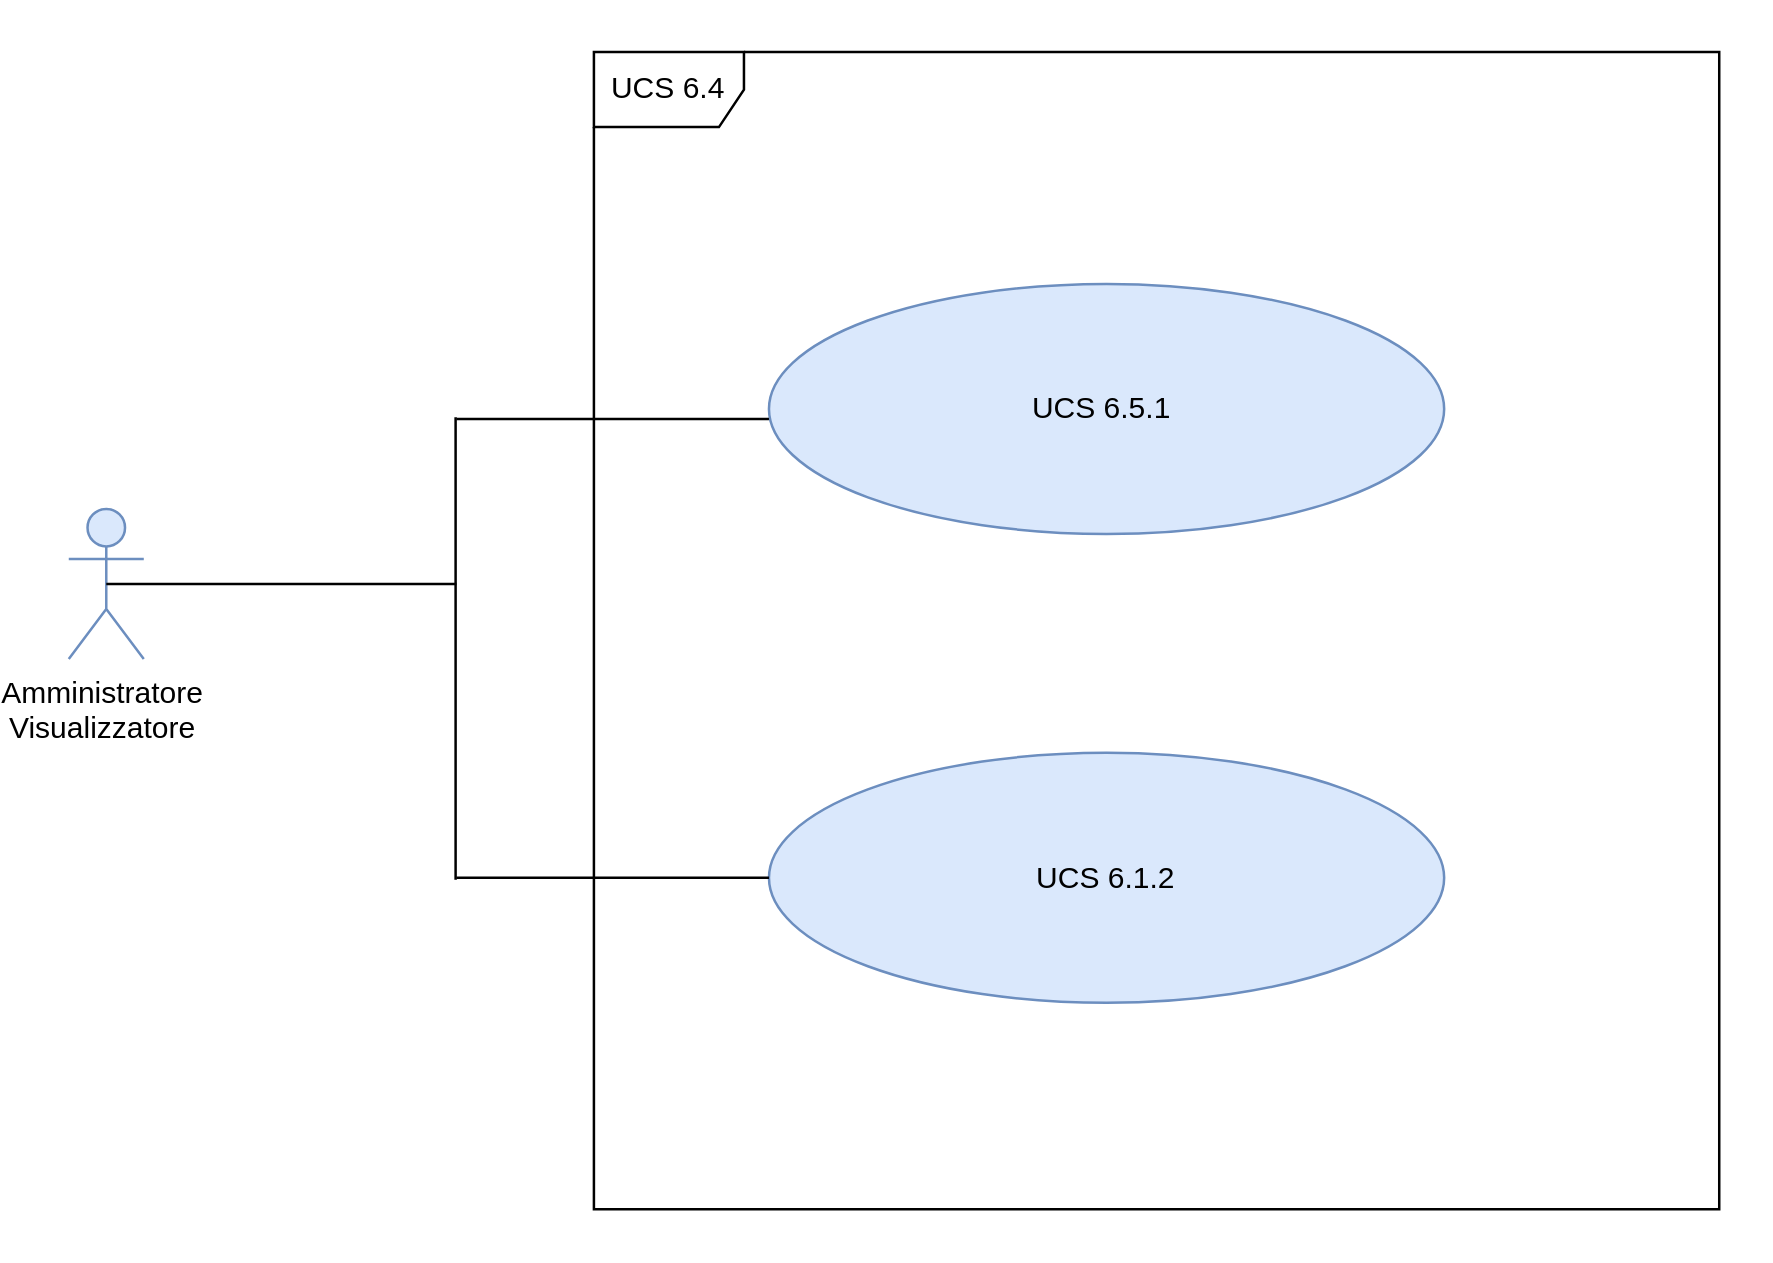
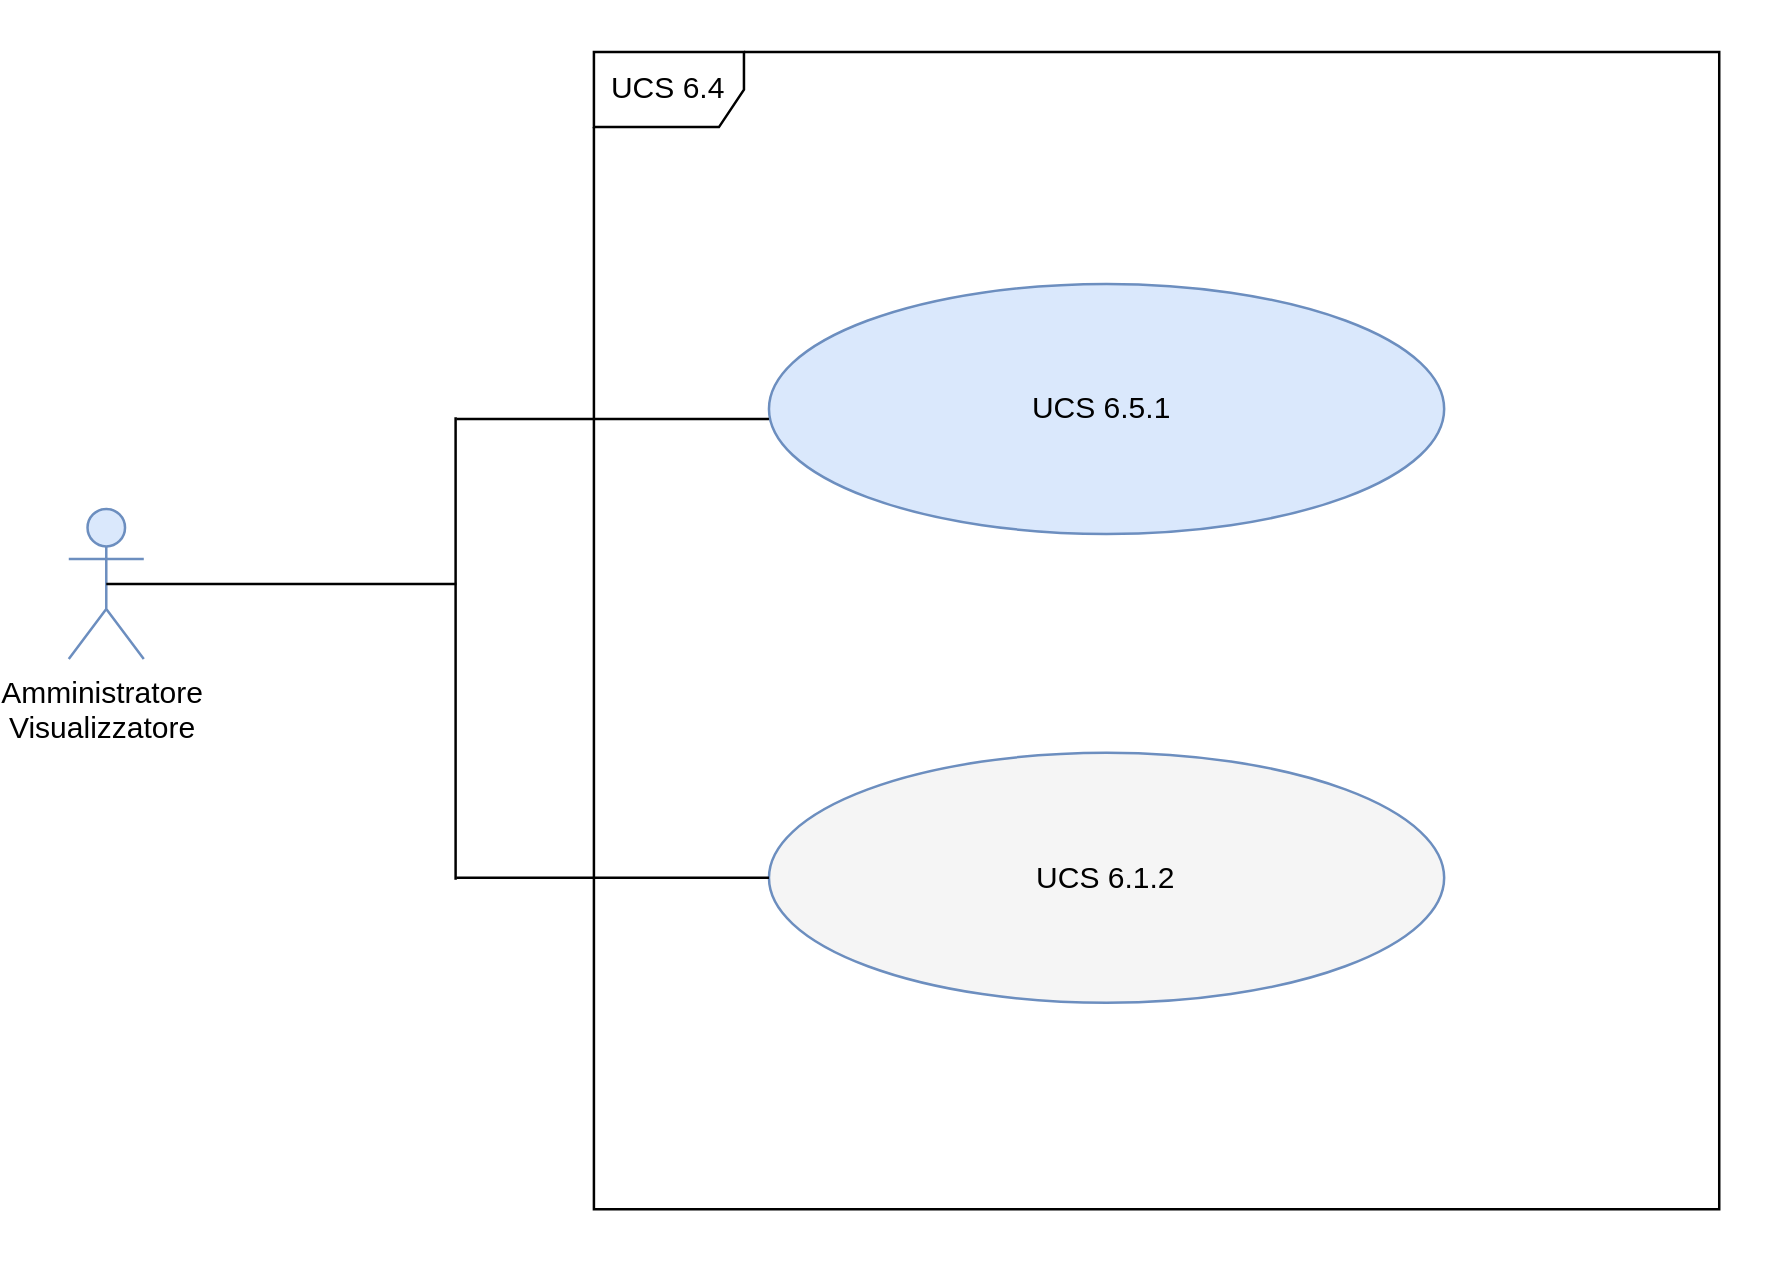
node "UCS 6.1.2": fillcolor #dae8fc -> #f5f5f5
